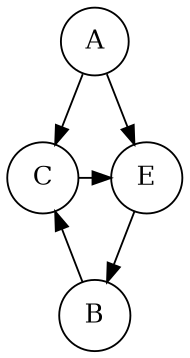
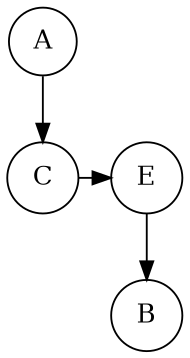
edge "A" -> "E": removed
edge "B" -> "C": removed
